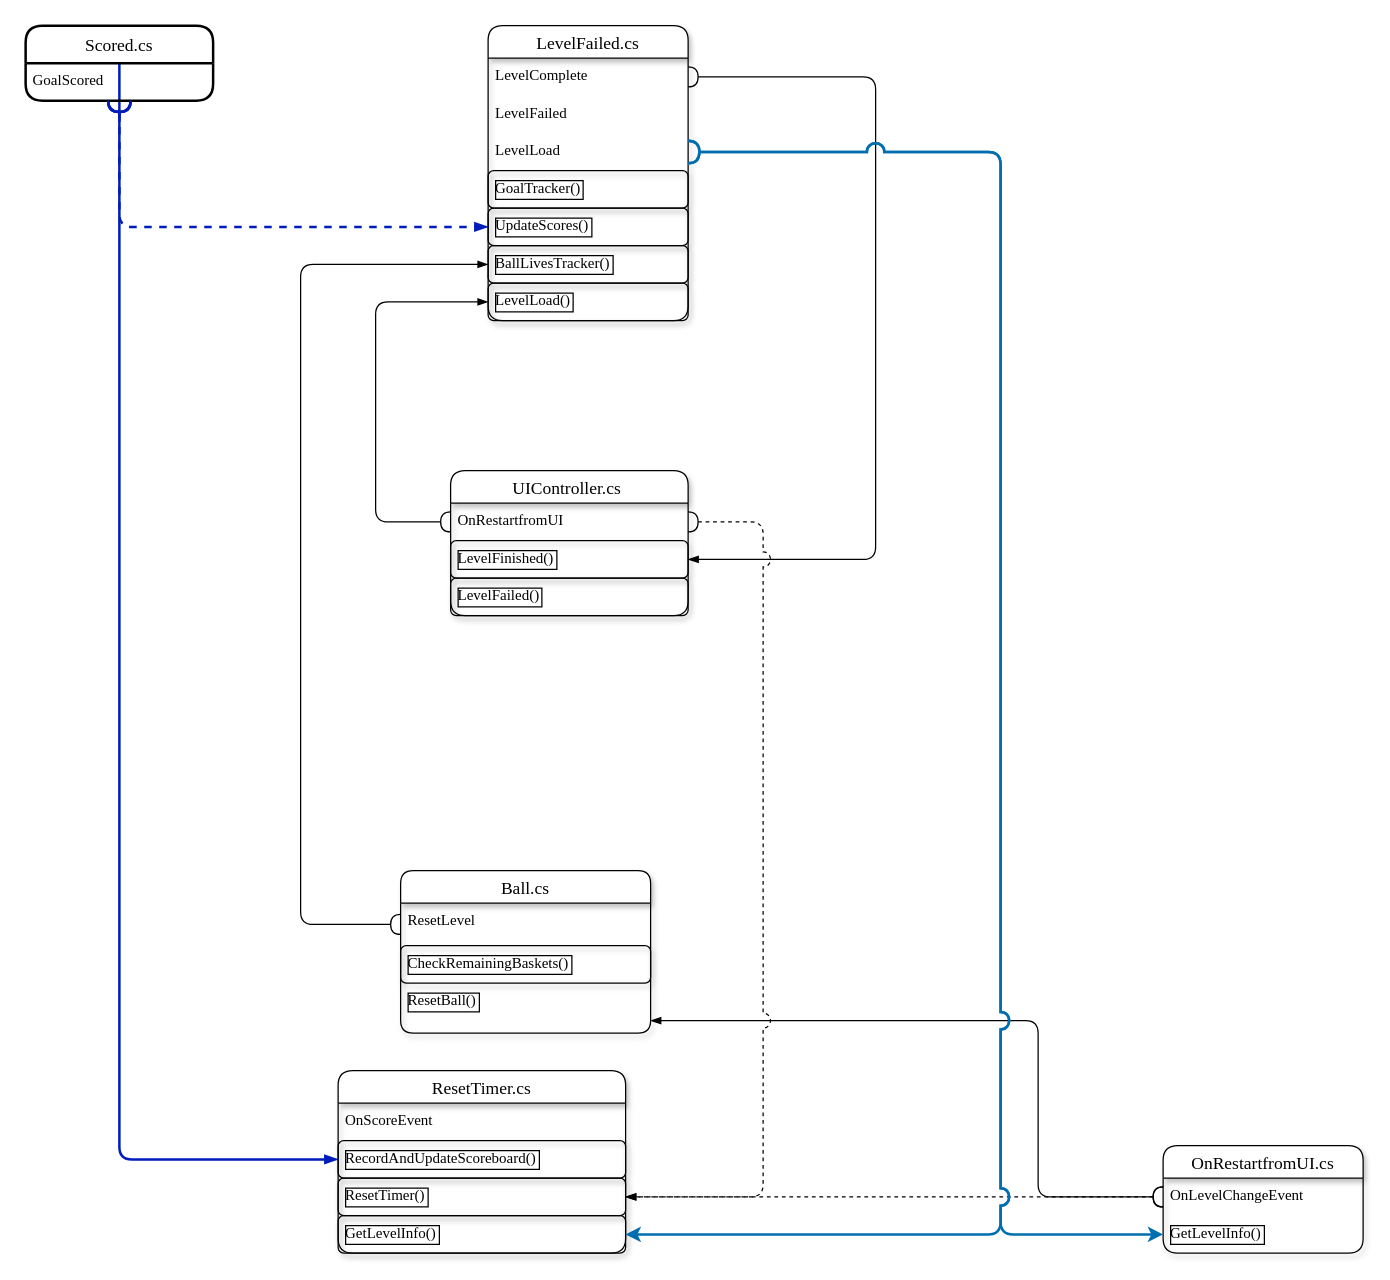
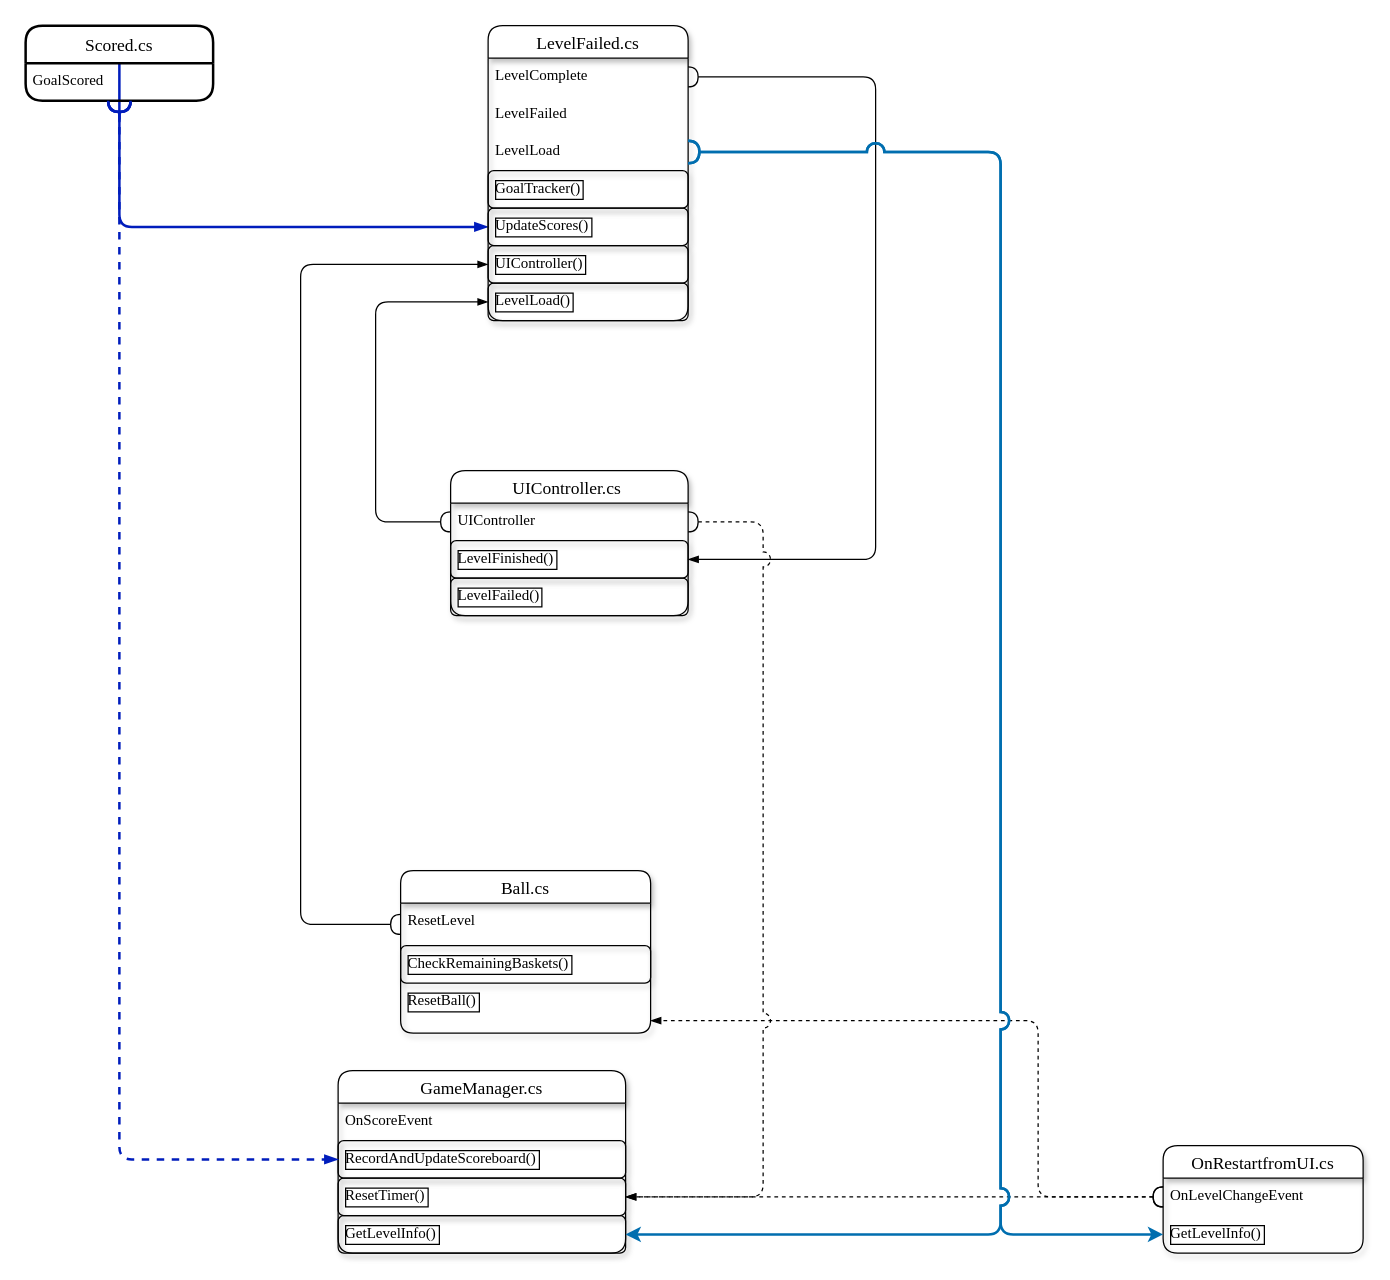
edge "Scored.cs" -- "UpdateScores()": style dashed -> solid
node "BallLivesTracker()": label "BallLivesTracker()" -> "UIController()"
node "OnRestartfromUI": label "OnRestartfromUI" -> "UIController"
edge "GoalScored" -- "RecordAndUpdateScoreboard()": style solid -> dashed
edge "ResetBall()" -- "OnLevelChangeEvent": style solid -> dashed
node "ResetTimer.cs": label "ResetTimer.cs" -> "GameManager.cs"
